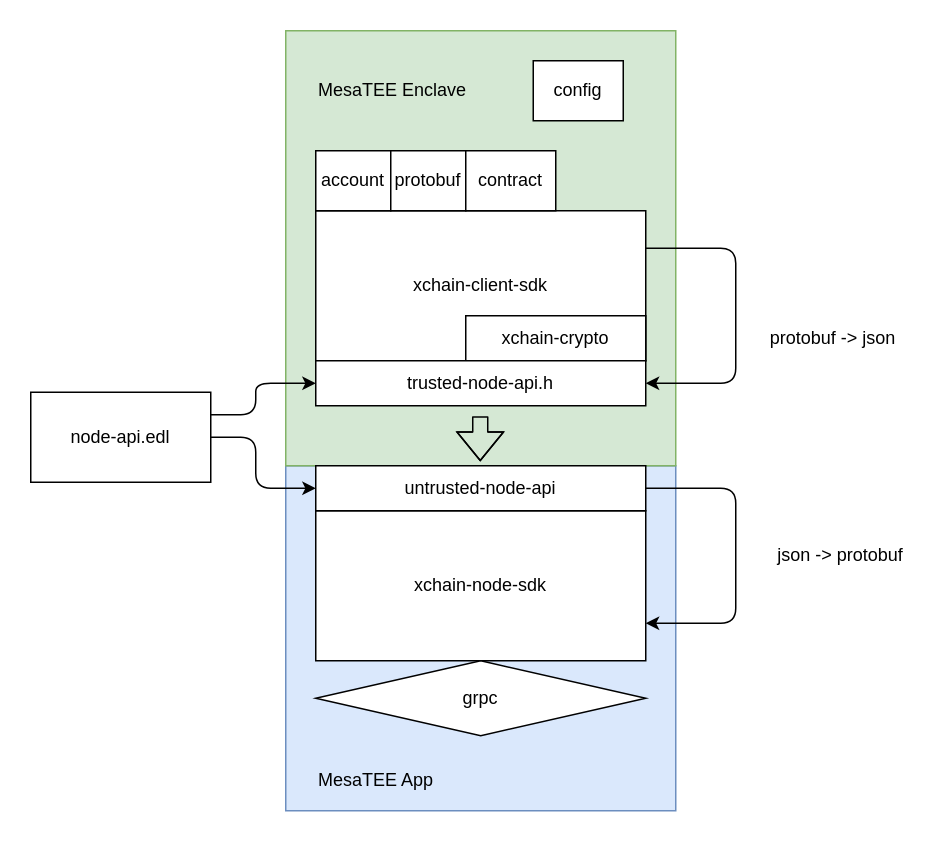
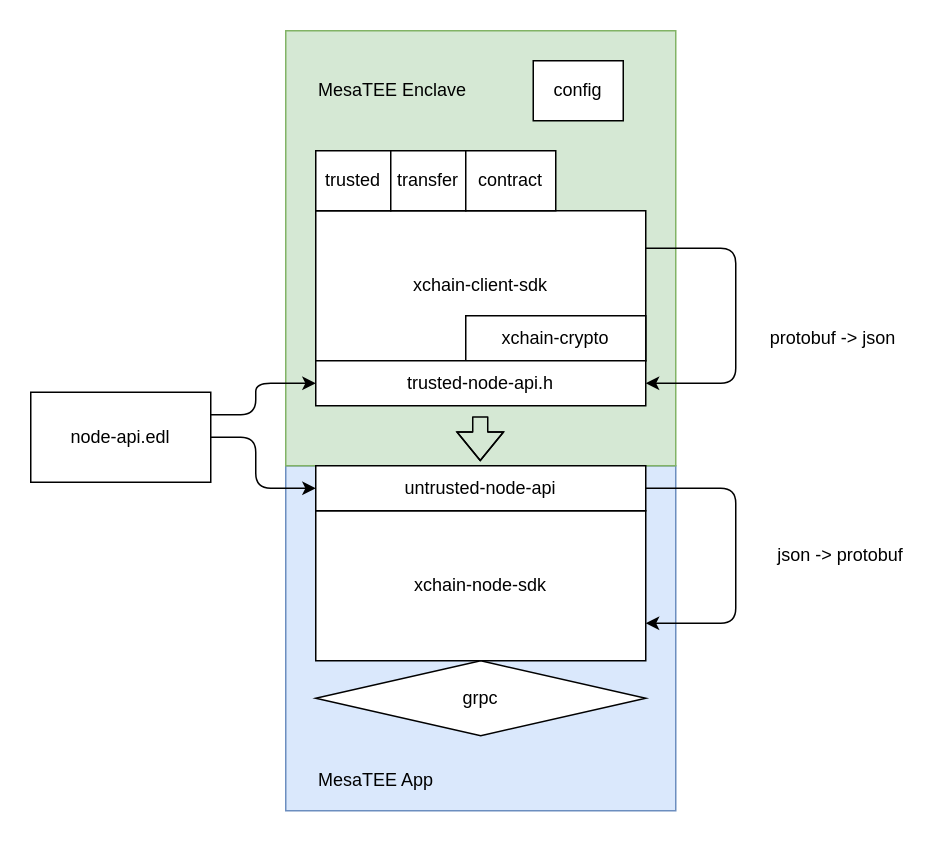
node "account": label "account" -> "trusted"
node "protobuf": label "protobuf" -> "transfer"
